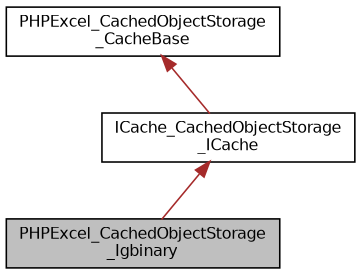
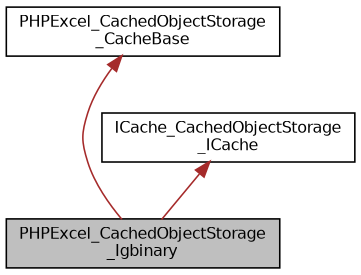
edge "ICache_CachedObjectStorage _ICache" -> "PHPExcel_CachedObjectStorage _CacheBase": now "PHPExcel_CachedObjectStorage _Igbinary" -> "PHPExcel_CachedObjectStorage _CacheBase"
